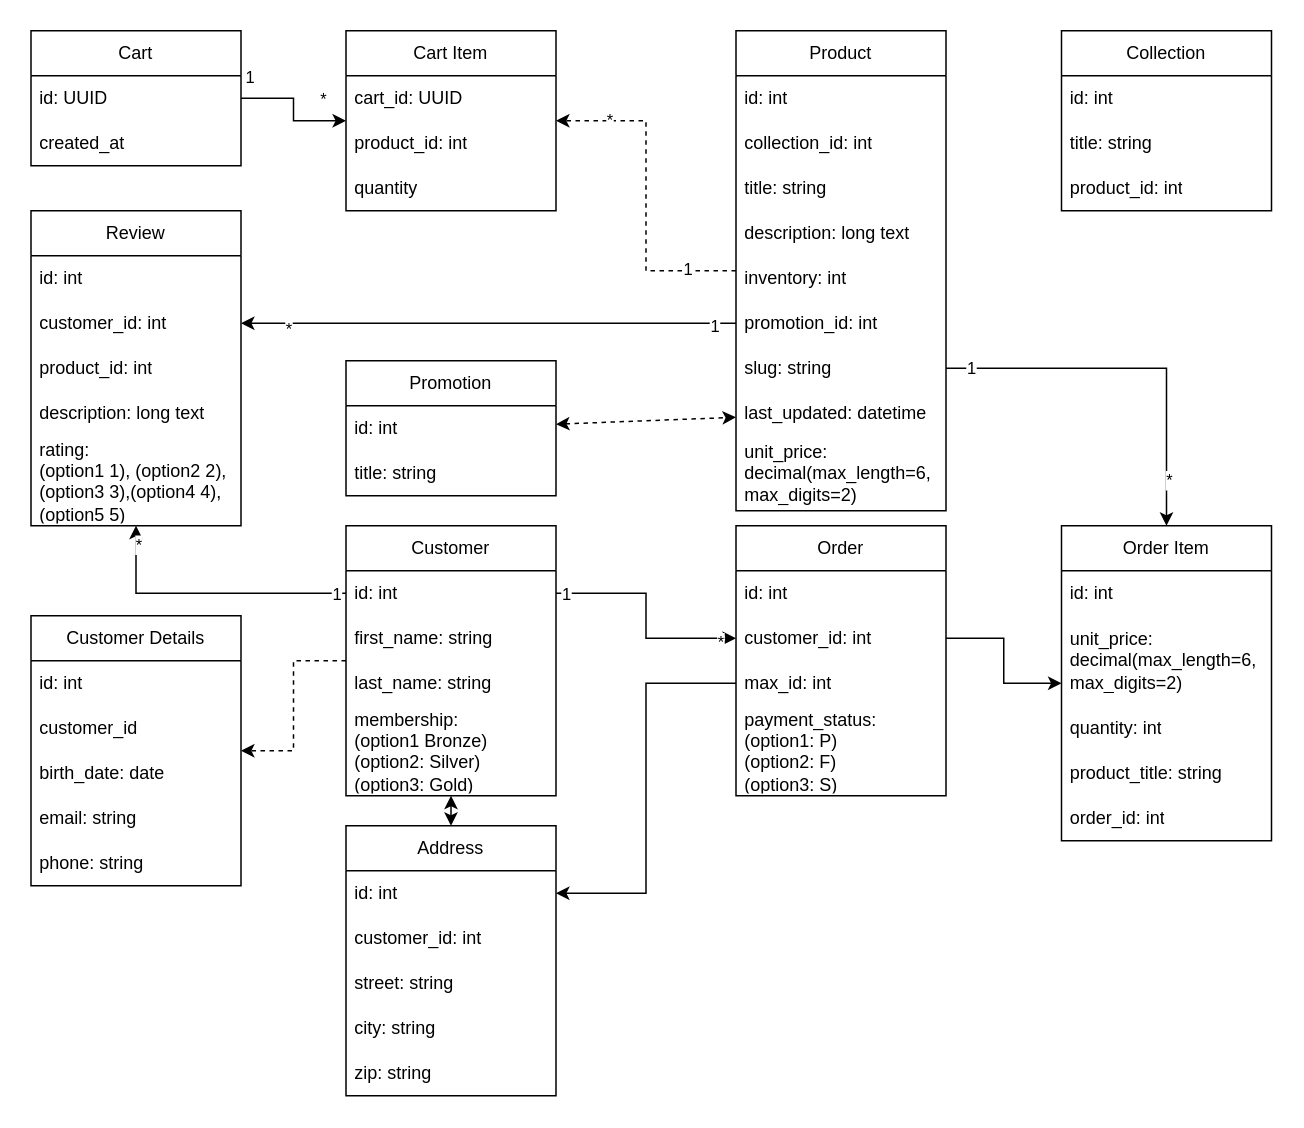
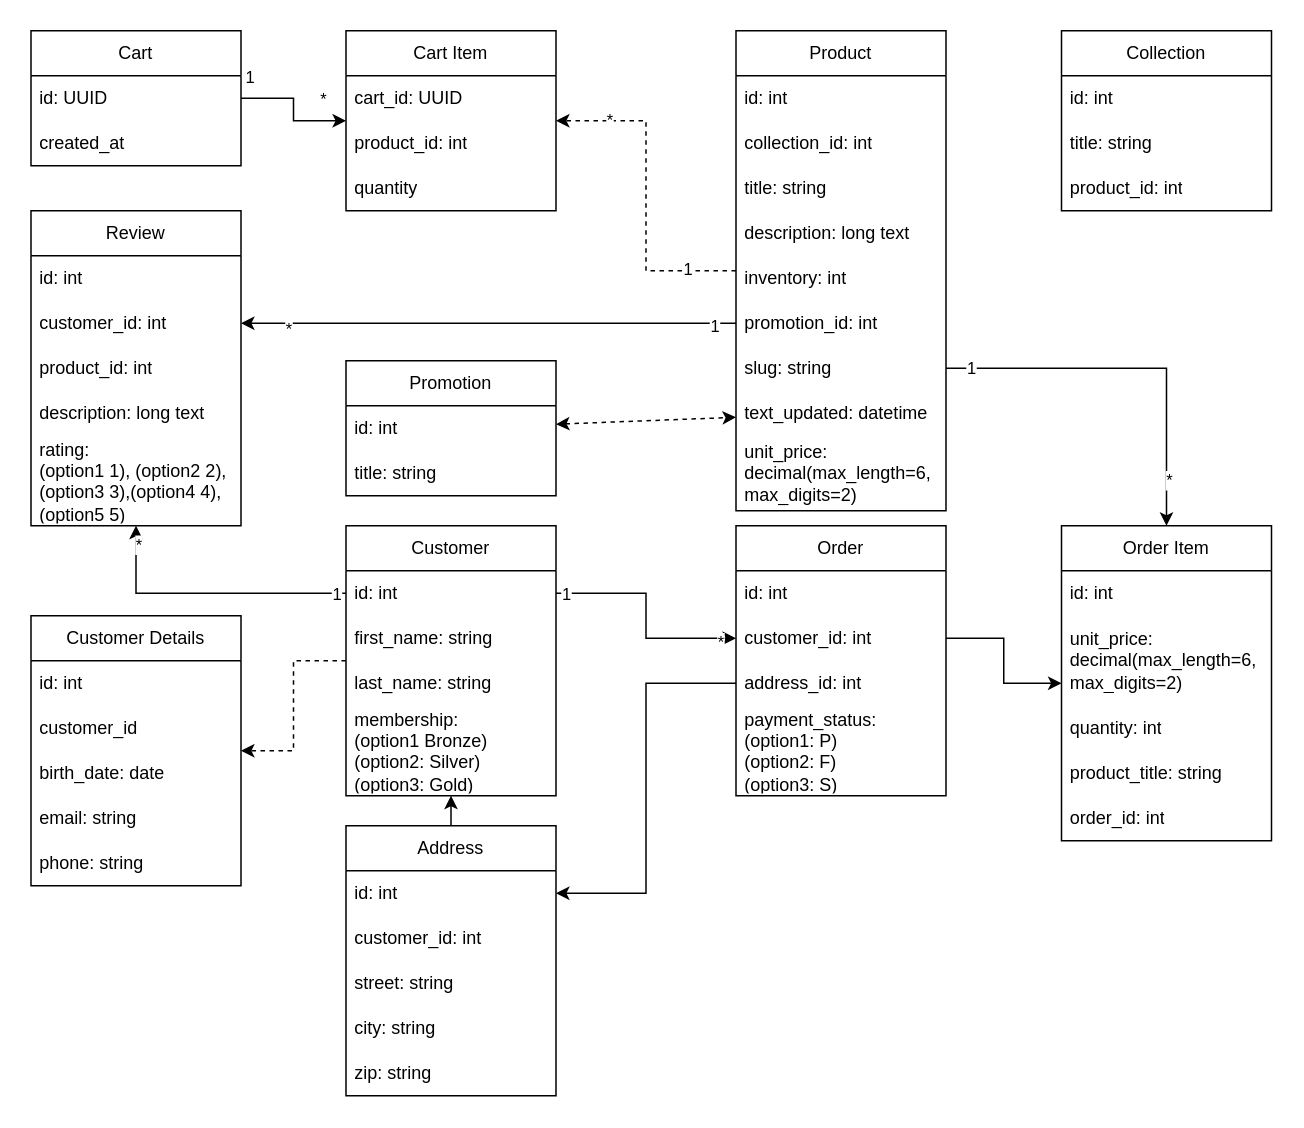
node "last_updated: datetime": label "last_updated: datetime" -> "text_updated: datetime"
node "max_id: int": label "max_id: int" -> "address_id: int"
edge "Customer" -- "Address": arrowhead classic -> none
